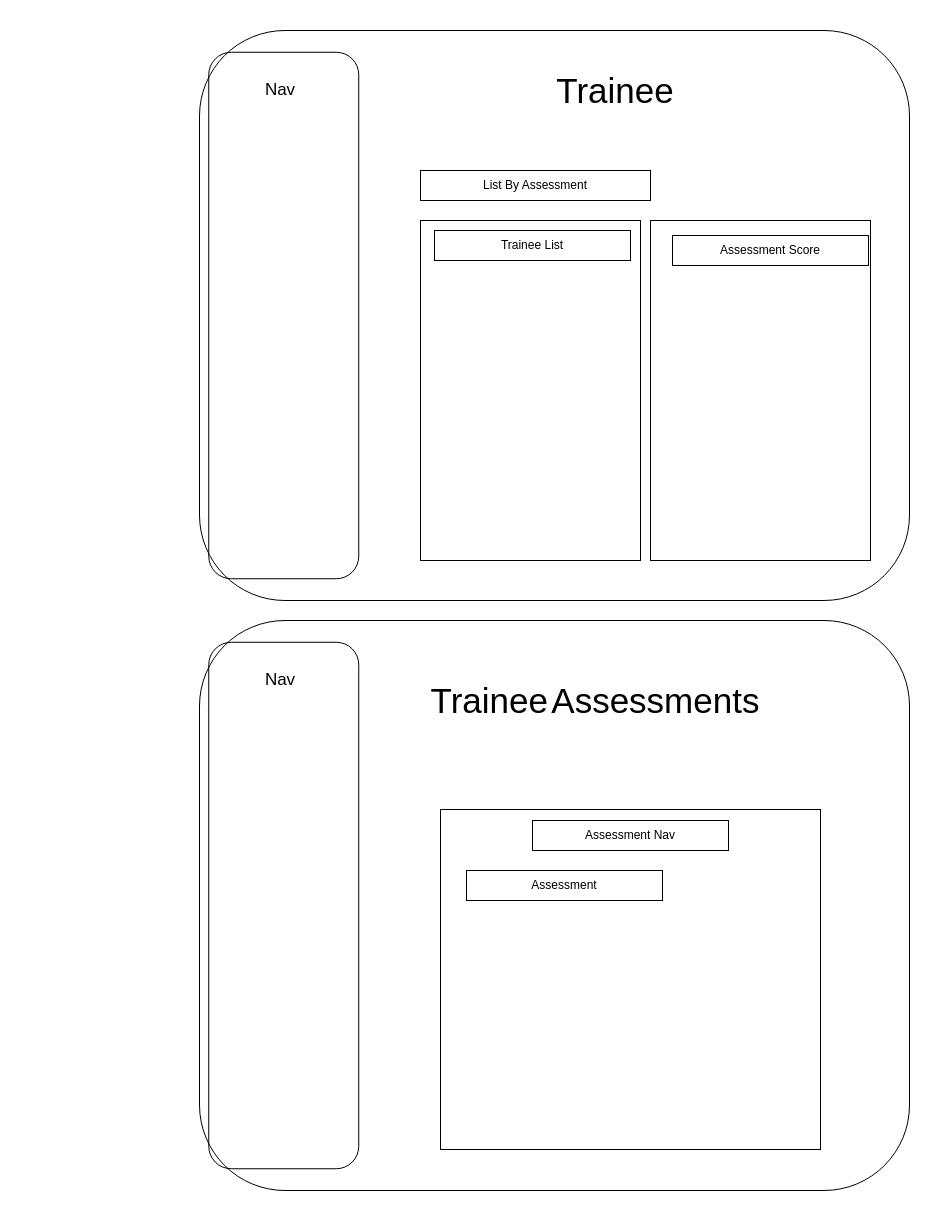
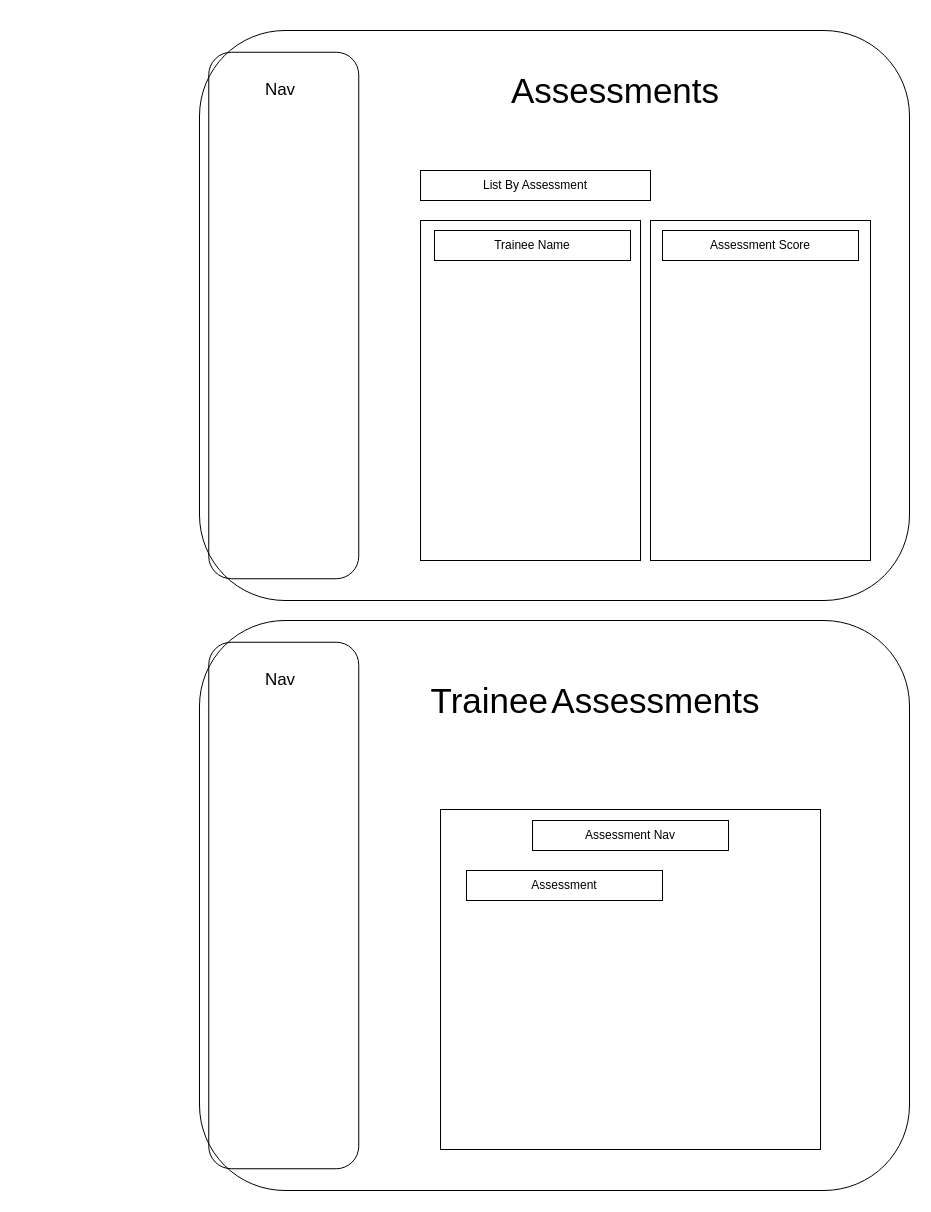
node "Trainee": label "Trainee" -> "Assessments"
node "Trainee List": label "Trainee List" -> "Trainee Name"
node "Assessment Score": moved (771, 251) -> (761, 246)
